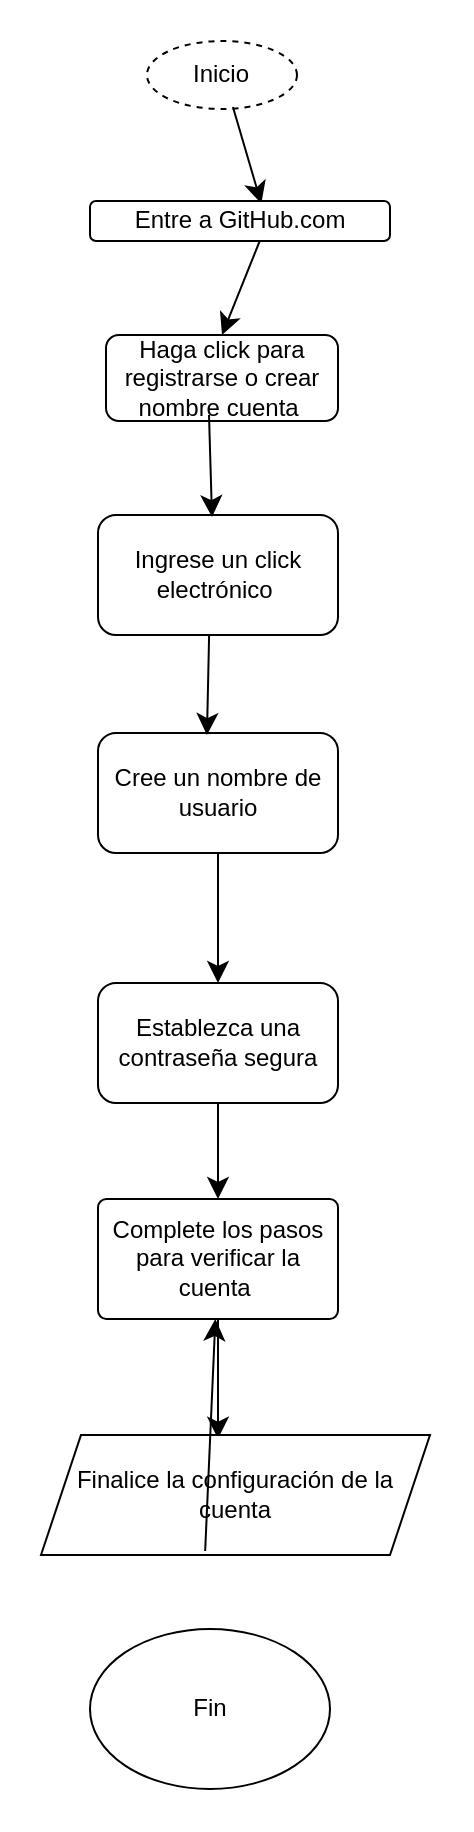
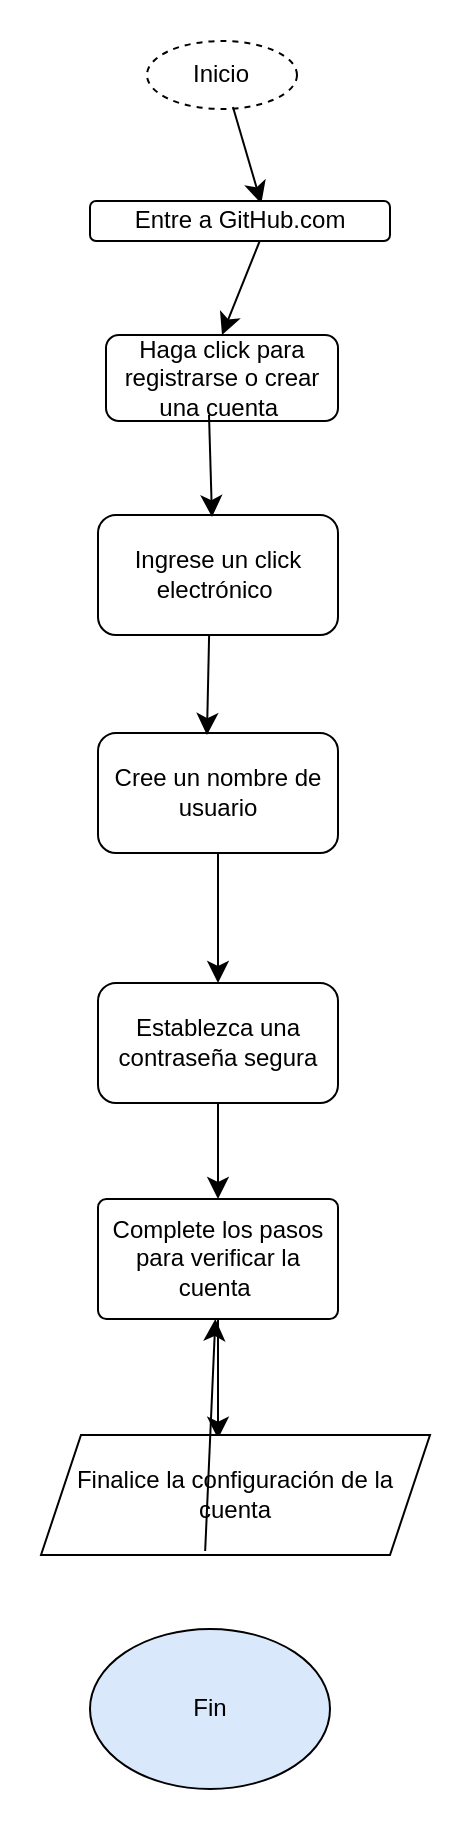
node "Haga click para registrarse o crear nombre cuenta": label "Haga click para registrarse o crear nombre cuenta" -> "Haga click para registrarse o crear una cuenta"
node "Fin": fillcolor #ffffff -> #dae8fc
